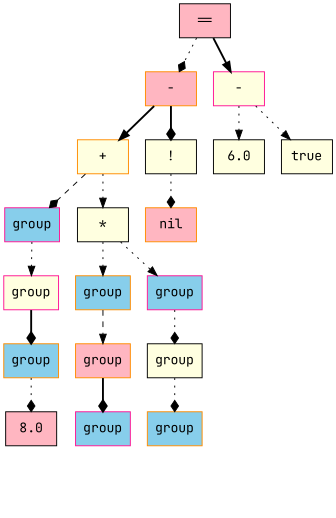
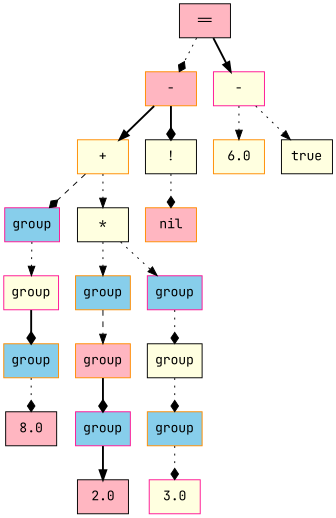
node "6.0": color black -> darkorange
node "2.0": added
node "3.0": added
